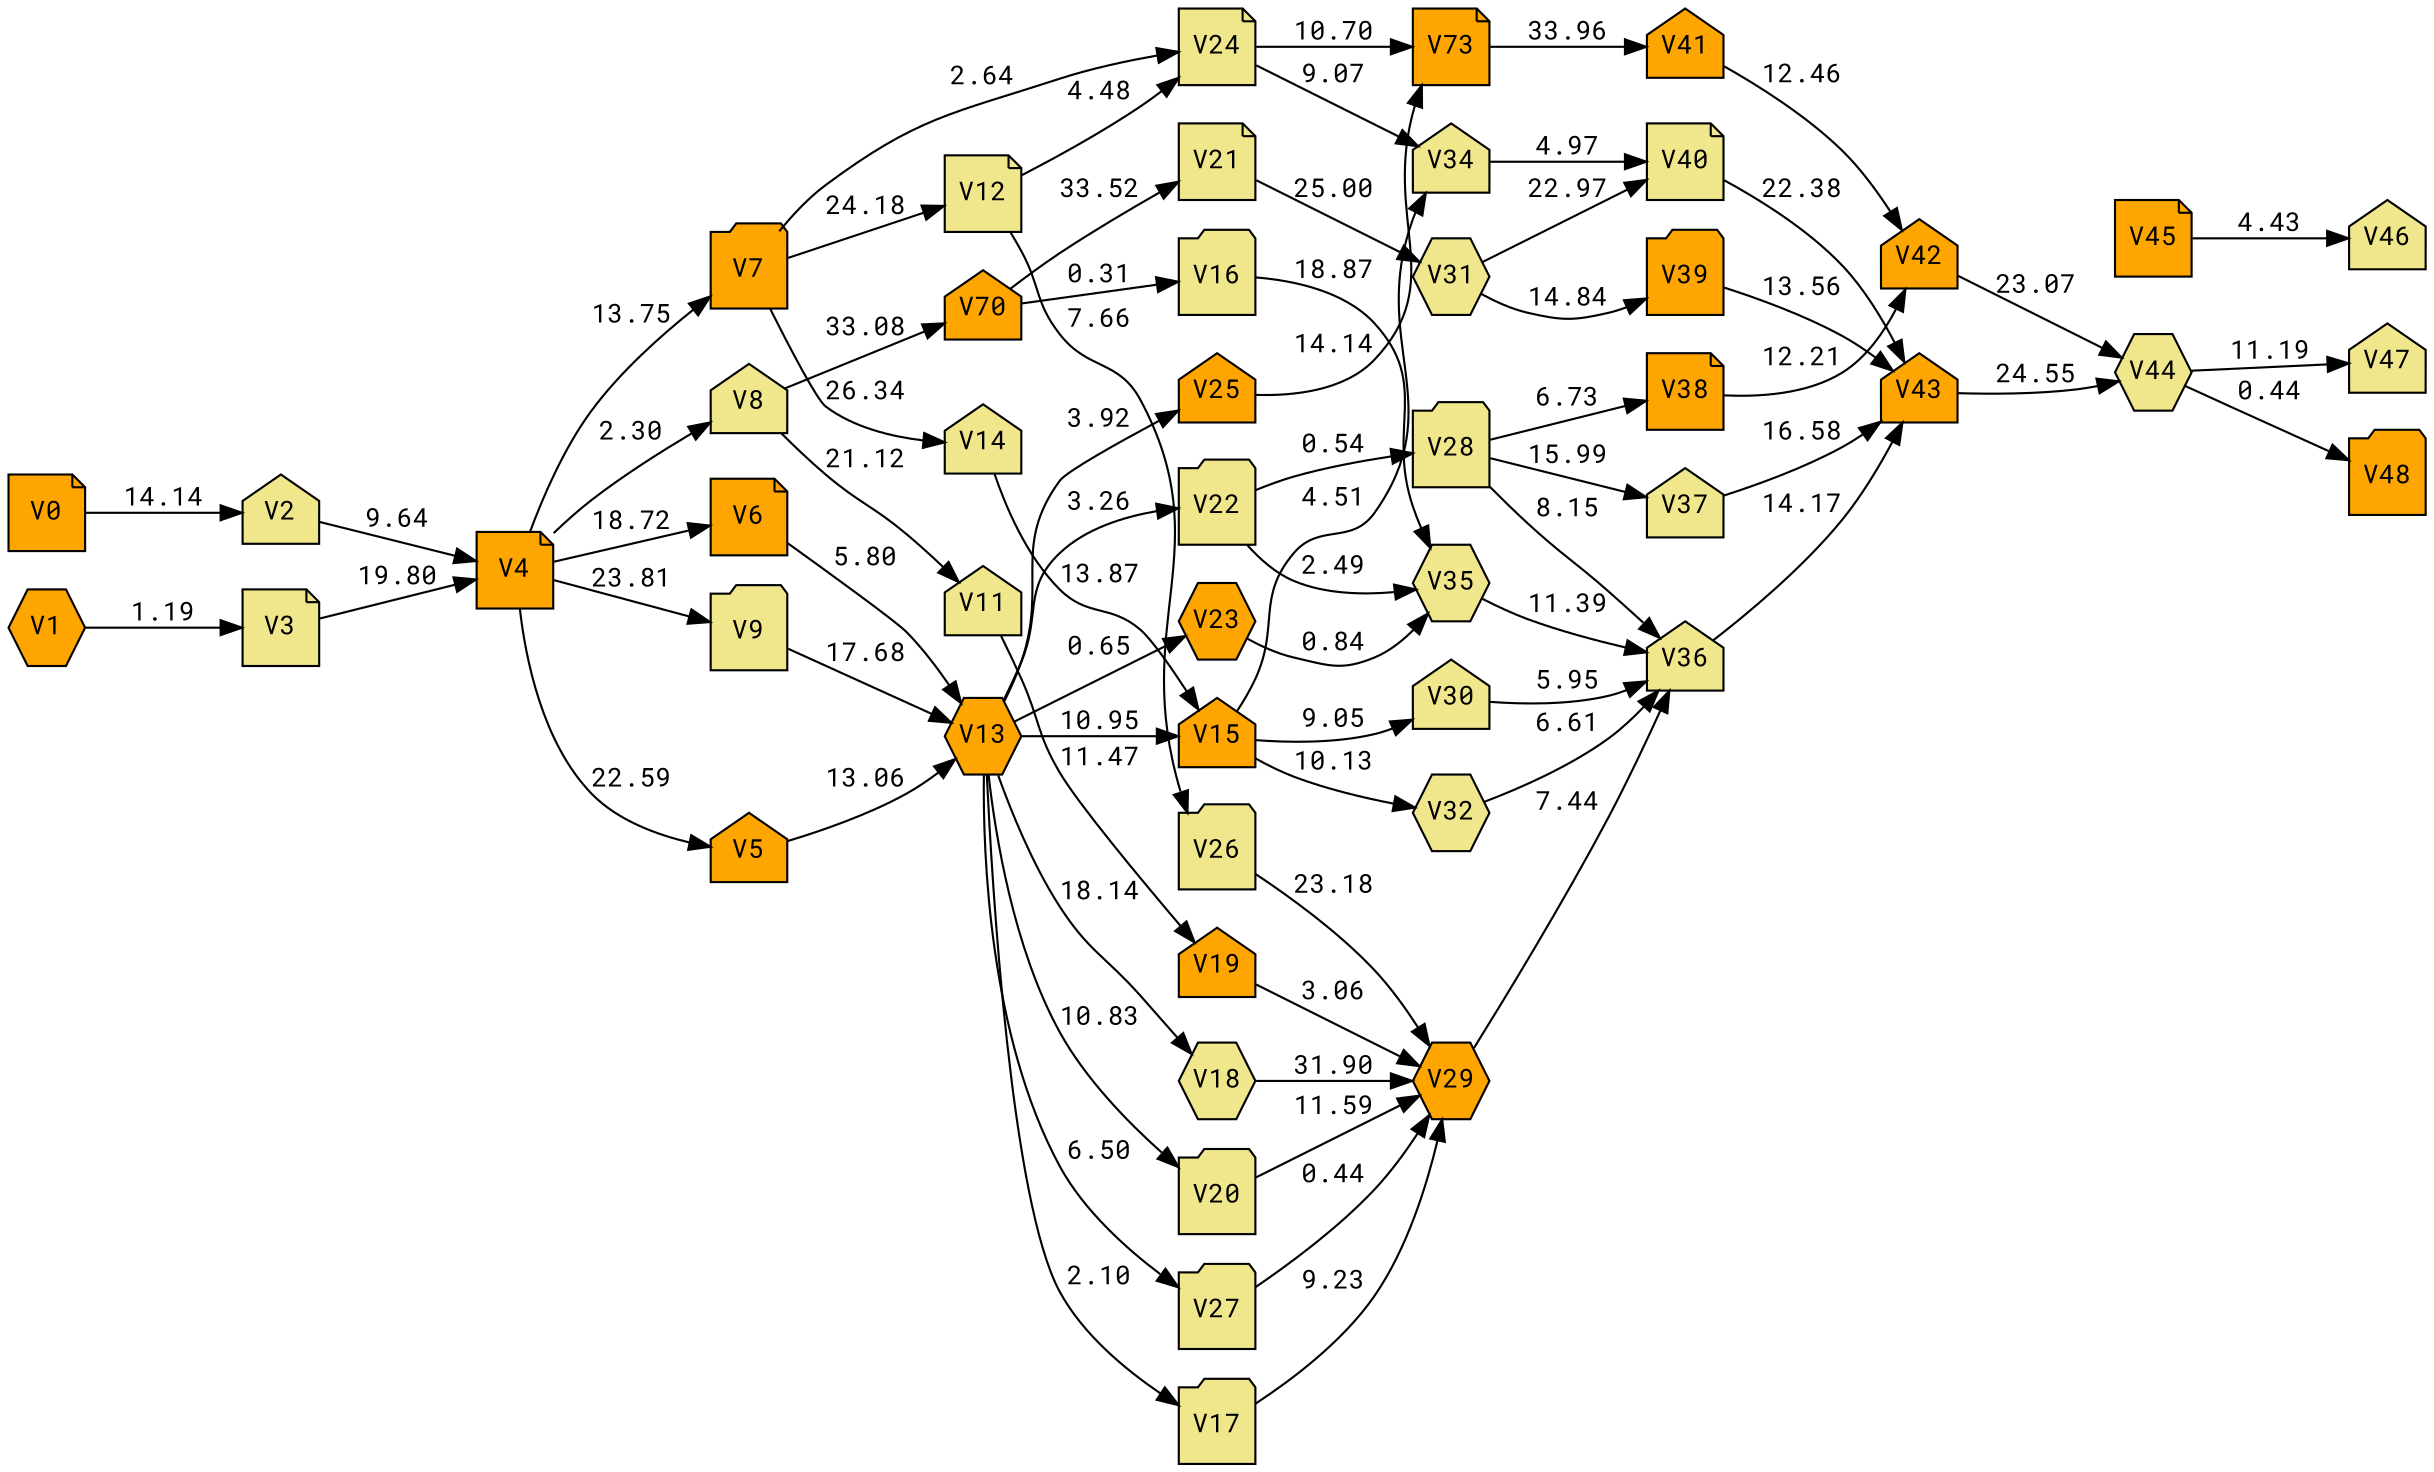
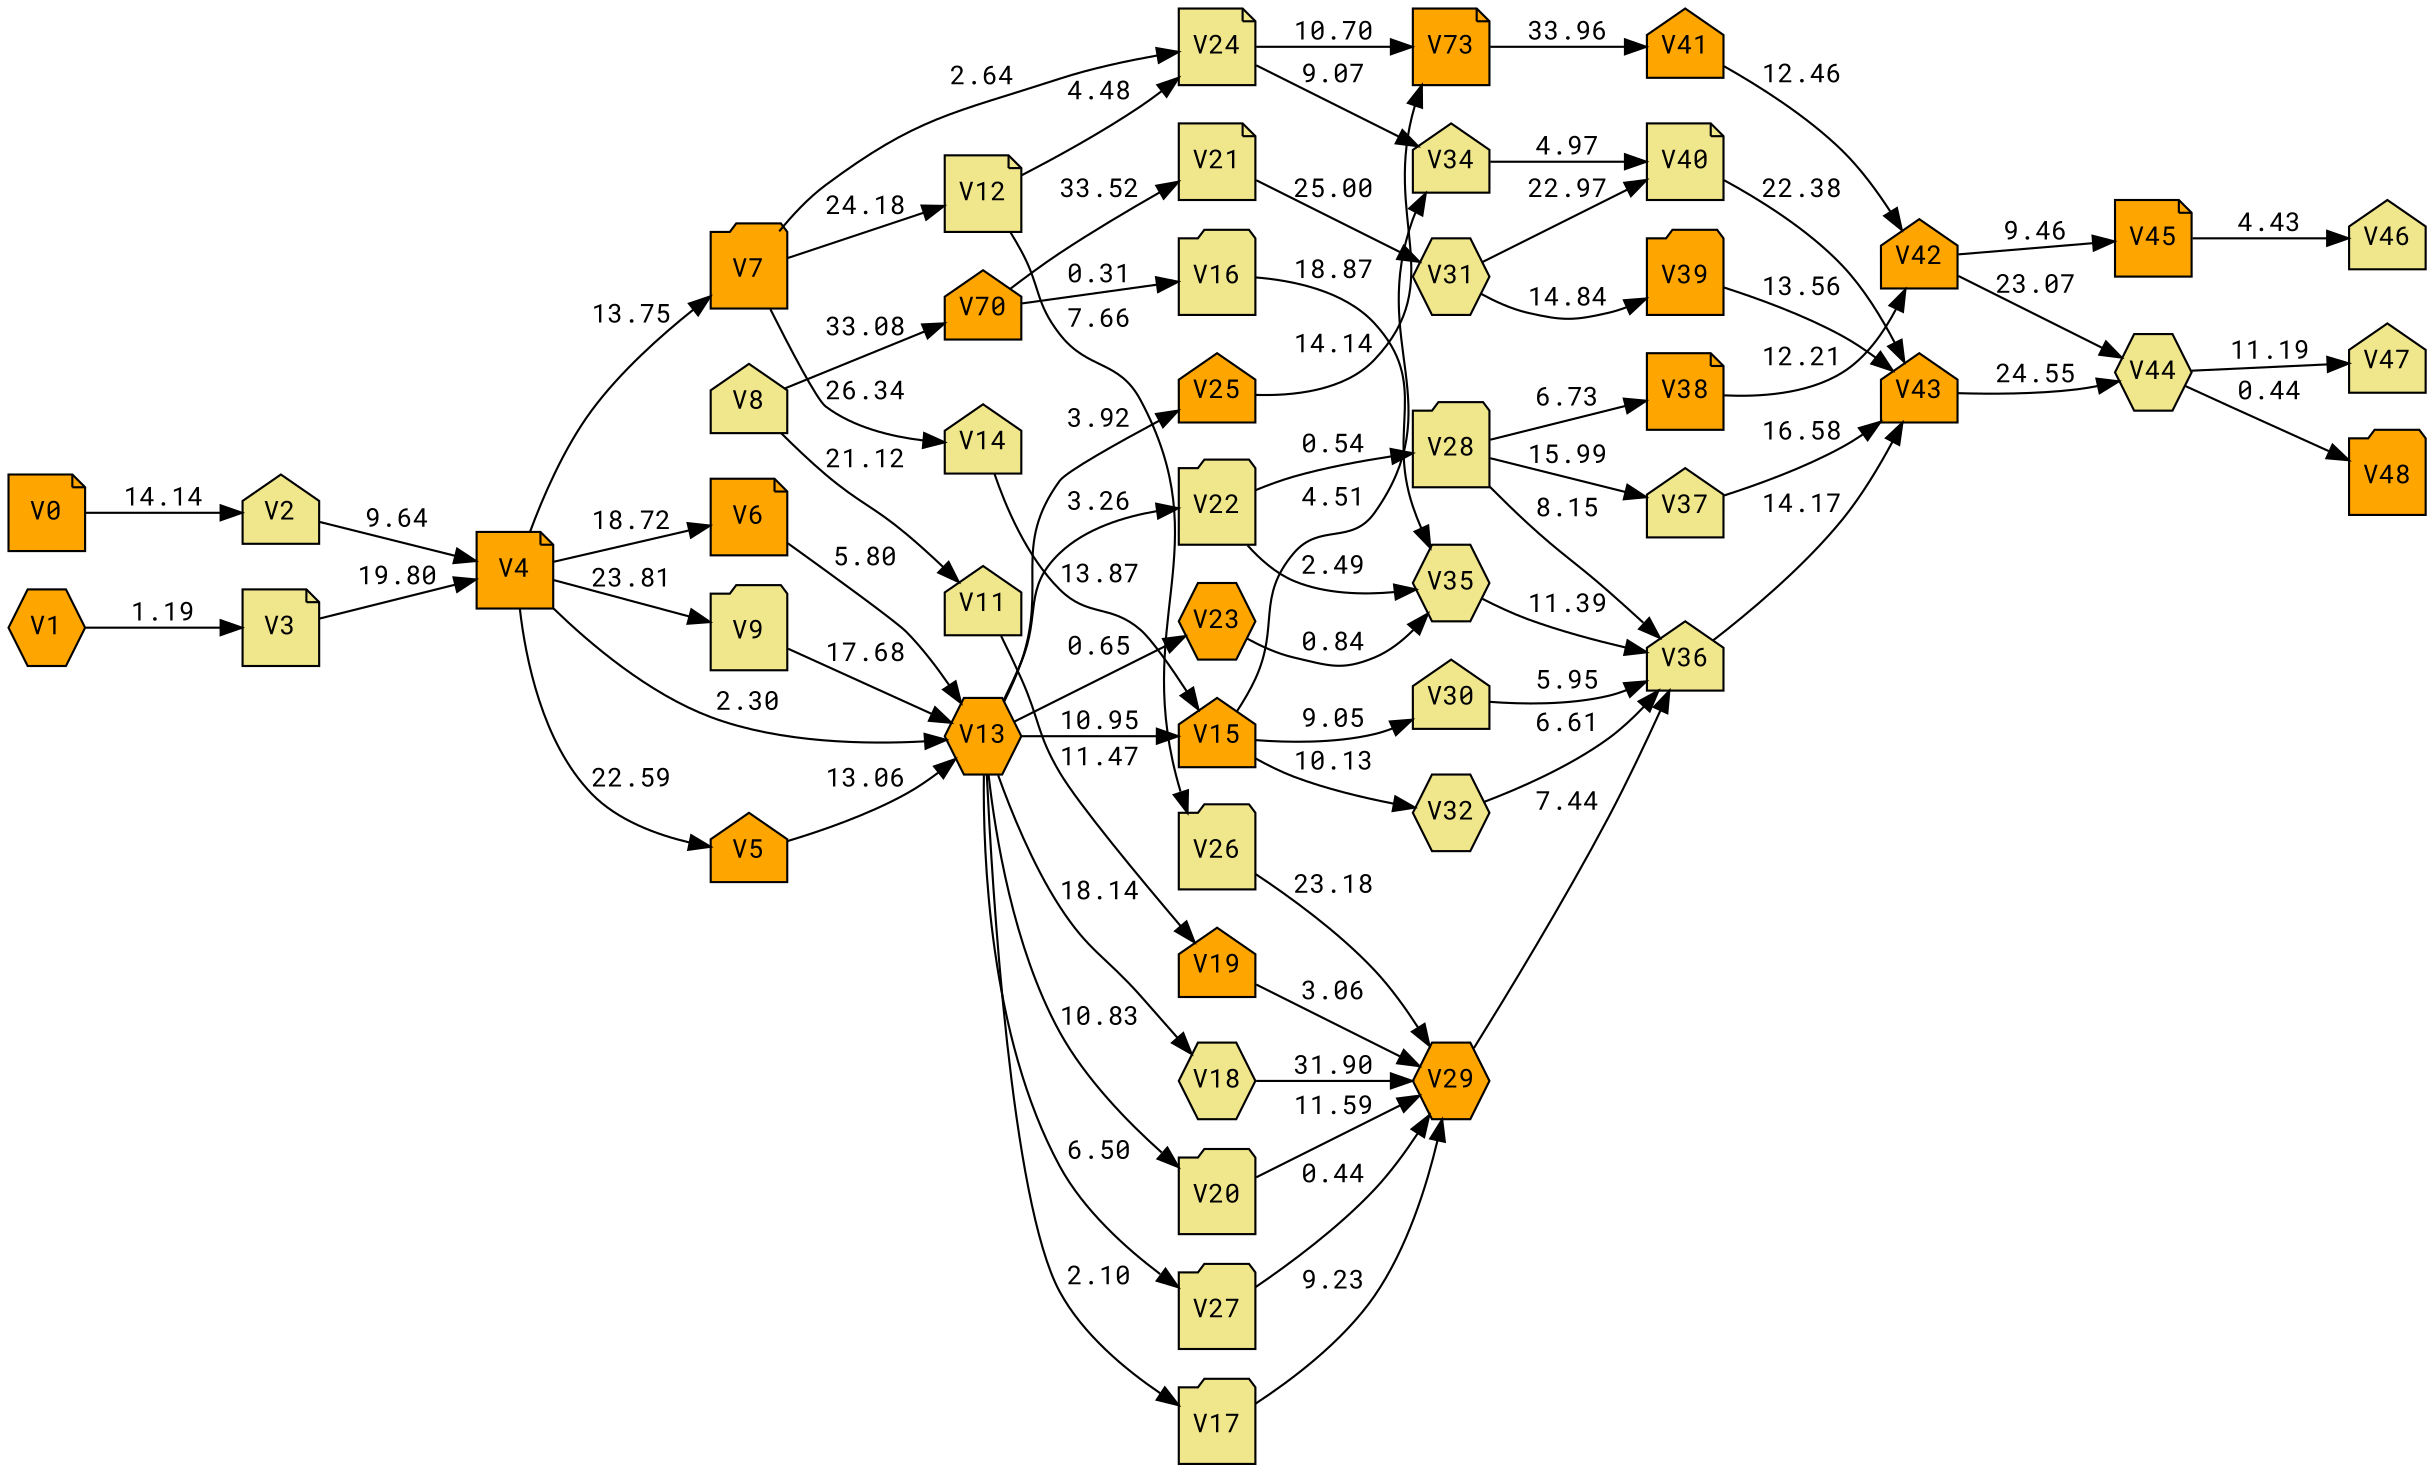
edge "V42" -> "V45": added, label "9.46"
edge "V4" -> "V8": now "V4" -> "V13"
